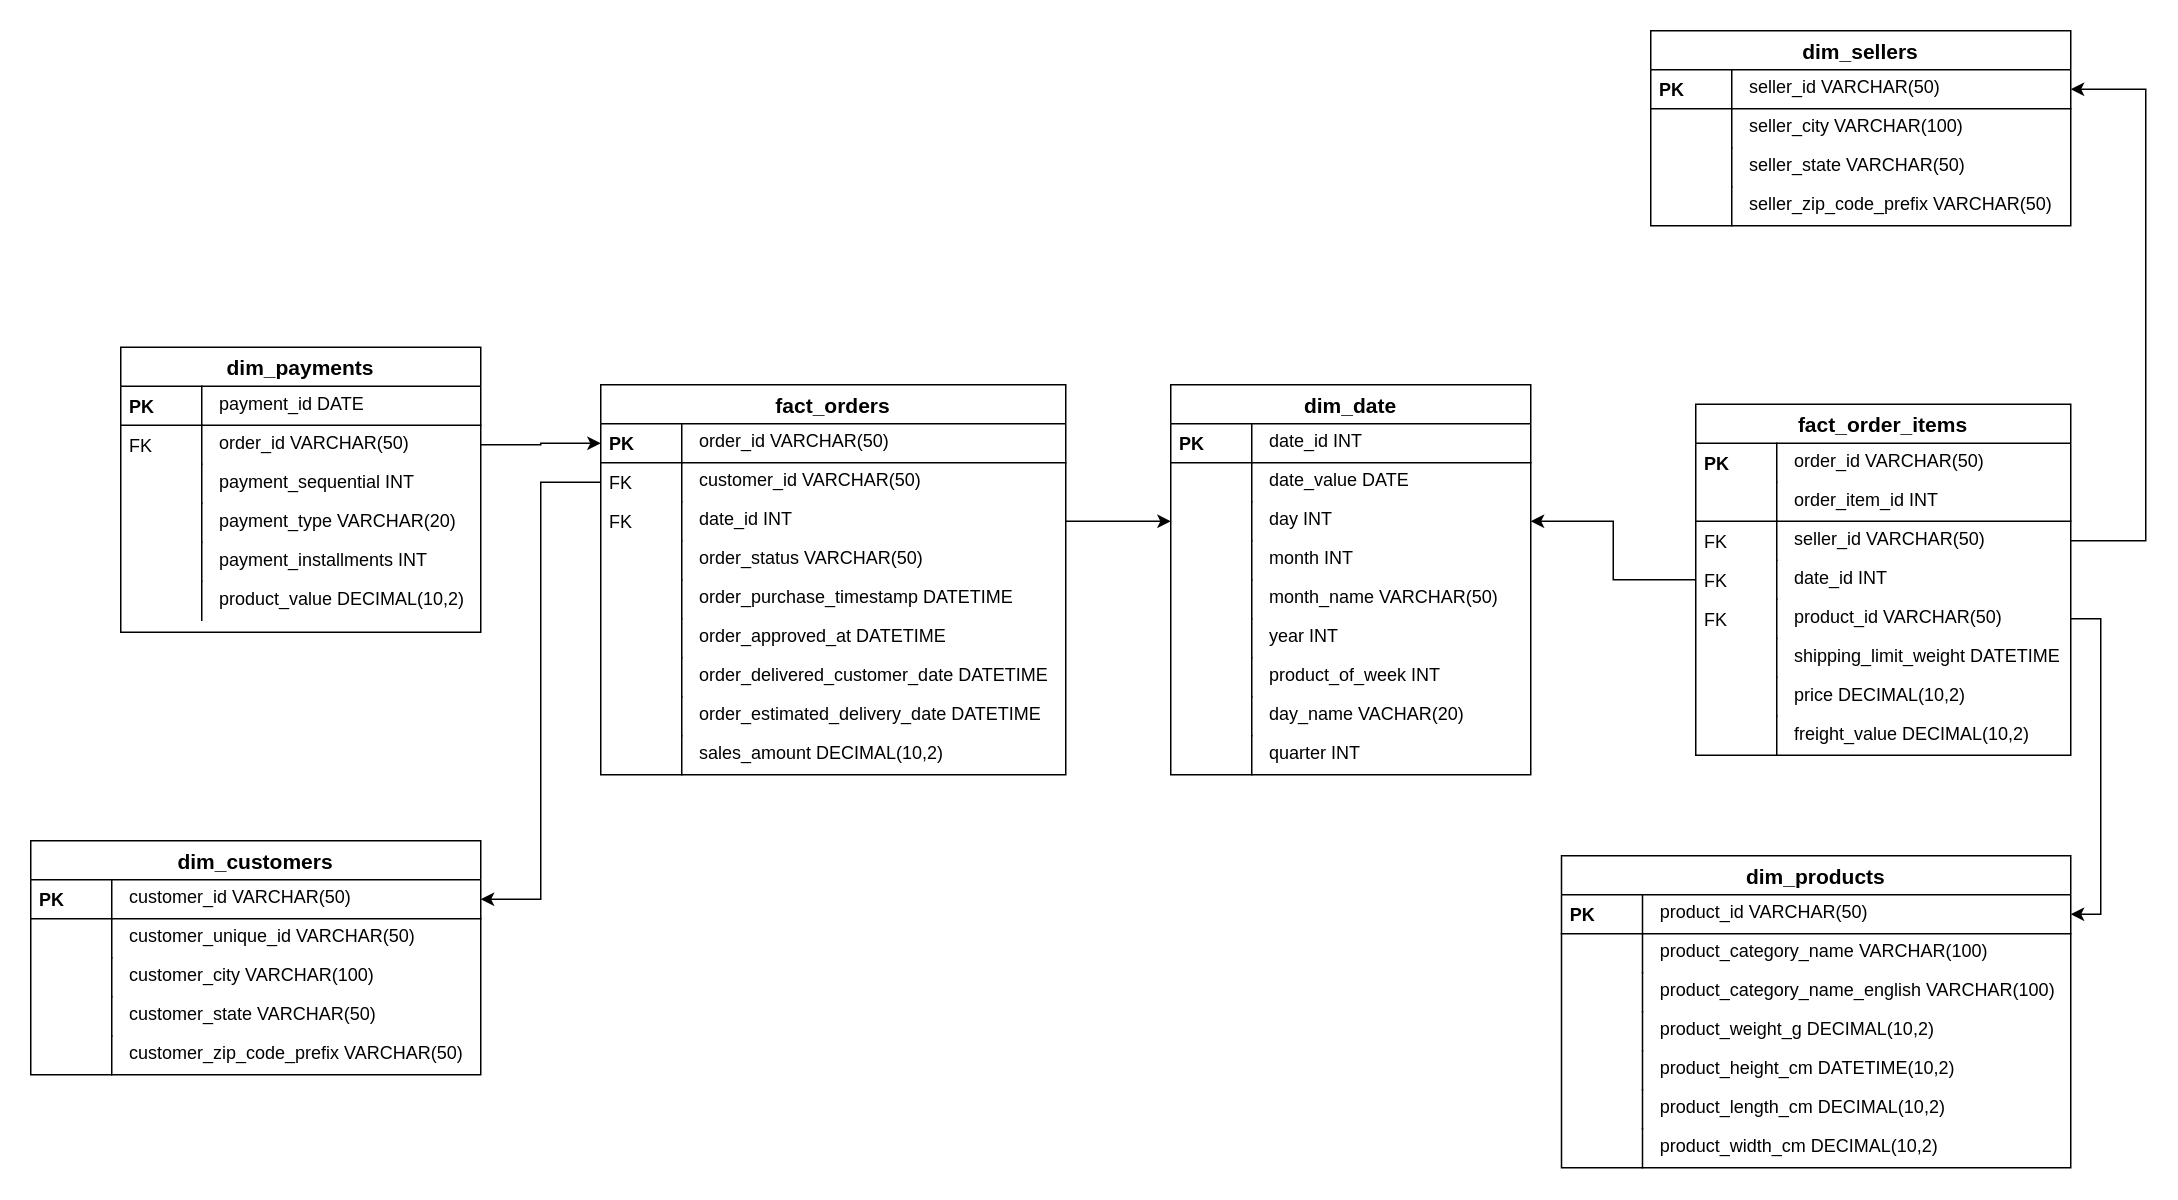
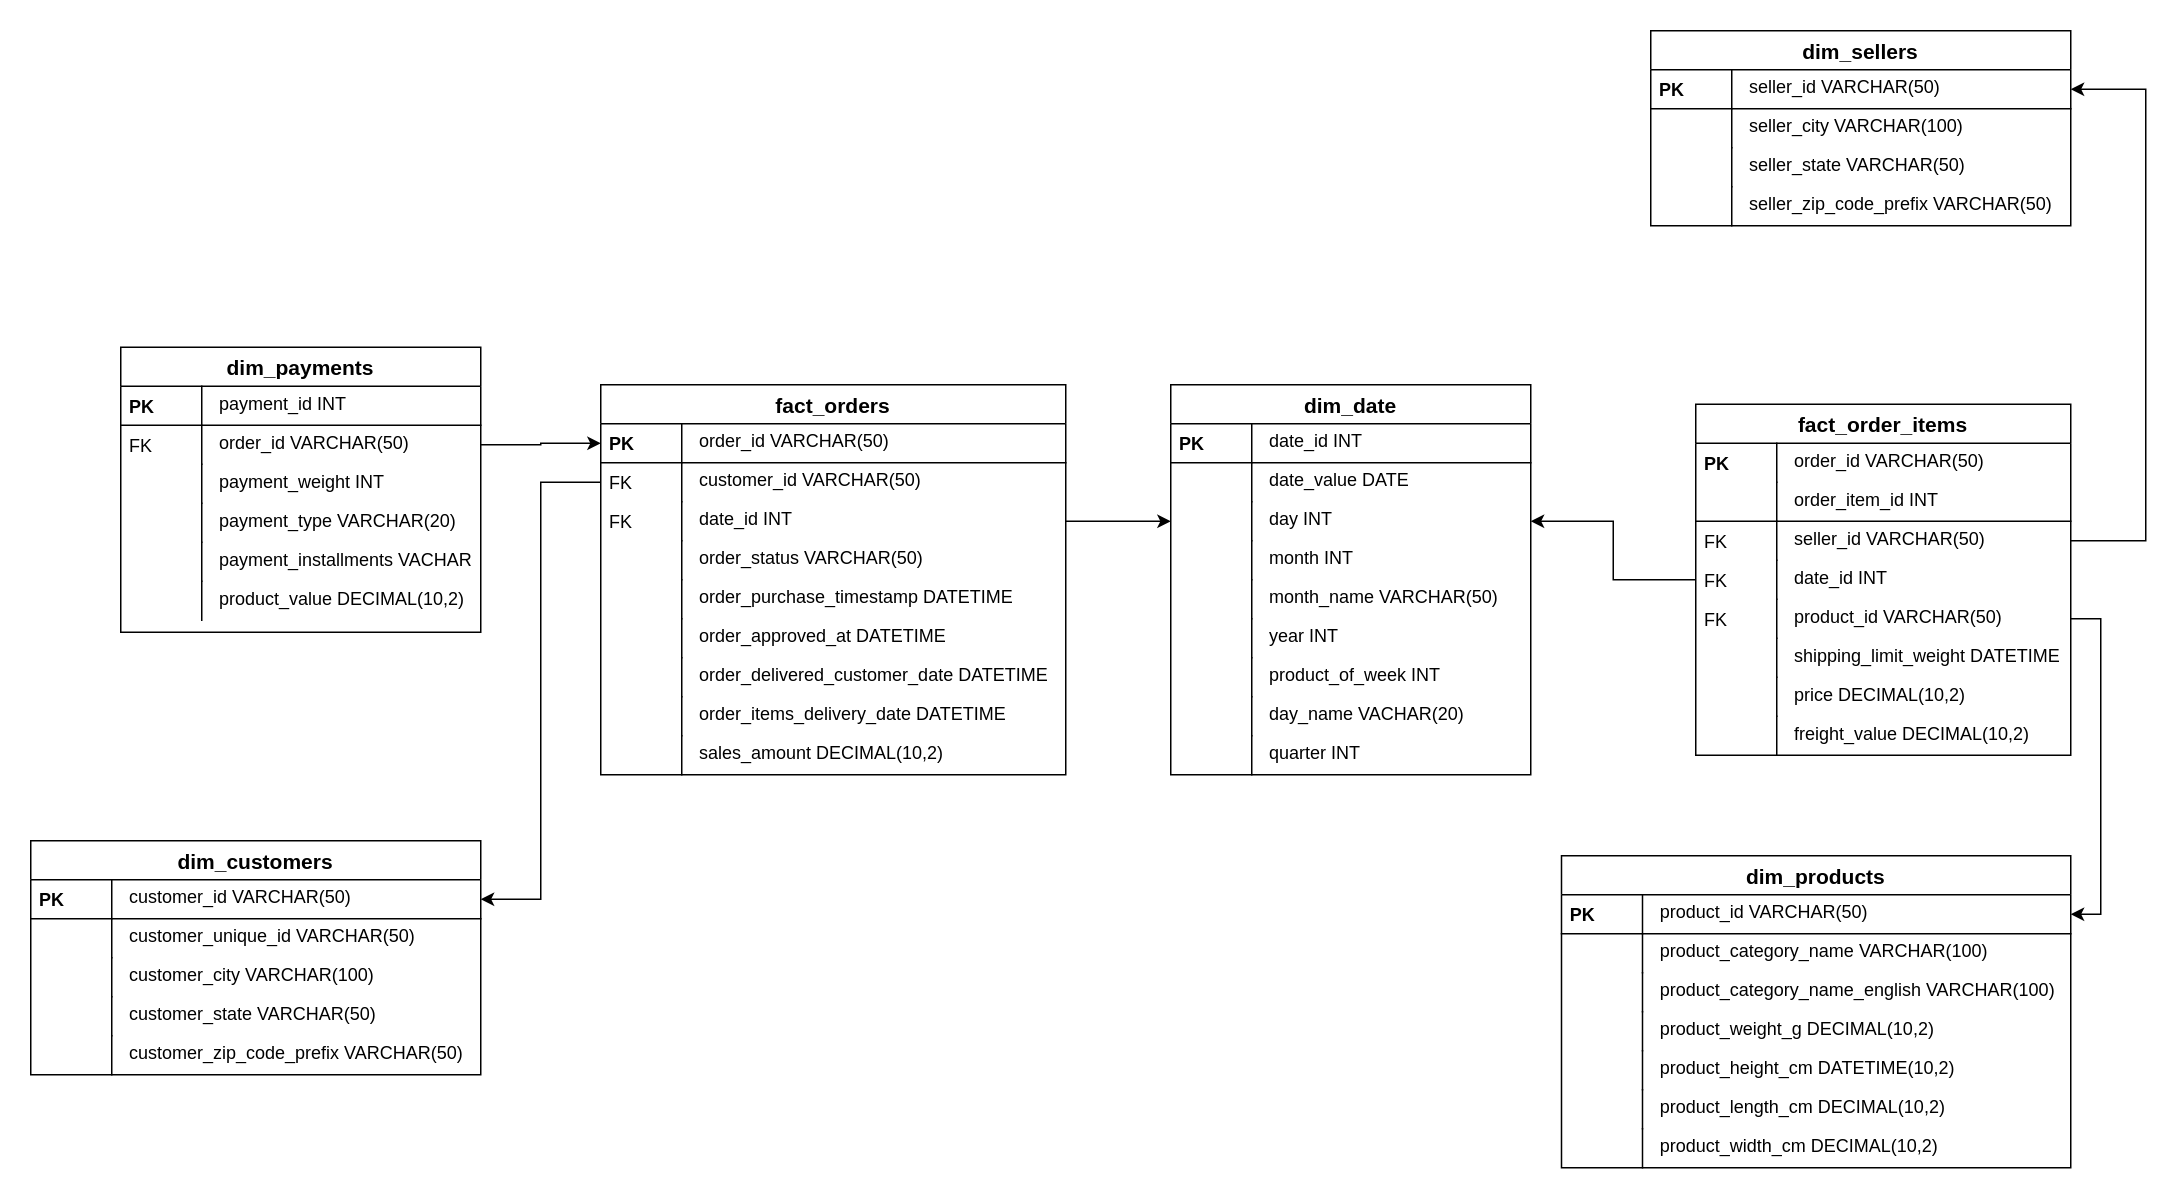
node "payment_id DATE": label "payment_id DATE" -> "payment_id INT"
node "payment_sequential INT": label "payment_sequential INT" -> "payment_weight INT"
node "payment_installments INT": label "payment_installments INT" -> "payment_installments VACHAR"
node "order_estimated_delivery_date DATETIME": label "order_estimated_delivery_date DATETIME" -> "order_items_delivery_date DATETIME"
